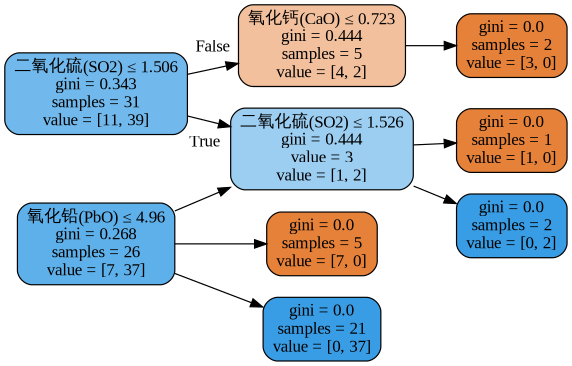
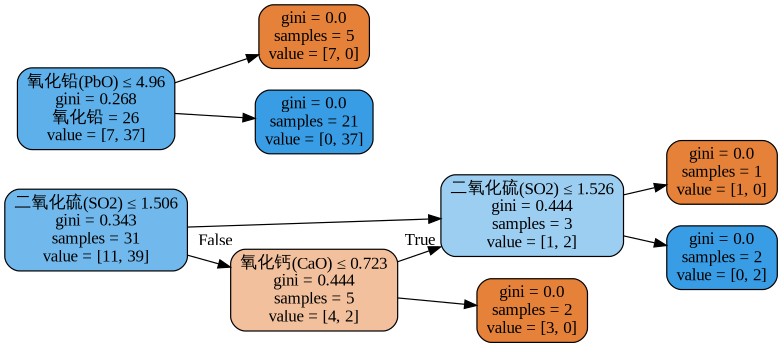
node "二氧化硫(SO2) ≤ 1.526": text "value = 3" -> "samples = 3"
edge "氧化铅(PbO) ≤ 4.96" -> "二氧化硫(SO2) ≤ 1.526": now "氧化钙(CaO) ≤ 0.723" -> "二氧化硫(SO2) ≤ 1.526"
node "氧化铅(PbO) ≤ 4.96": text "samples = 26" -> "氧化铅 = 26"
